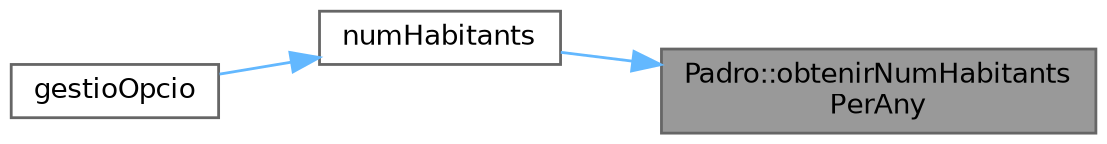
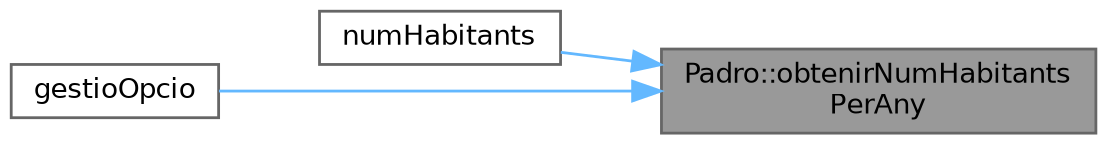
edge "gestioOpcio" -> "numHabitants": now "gestioOpcio" -> "Padro::obtenirNumHabitants PerAny"
